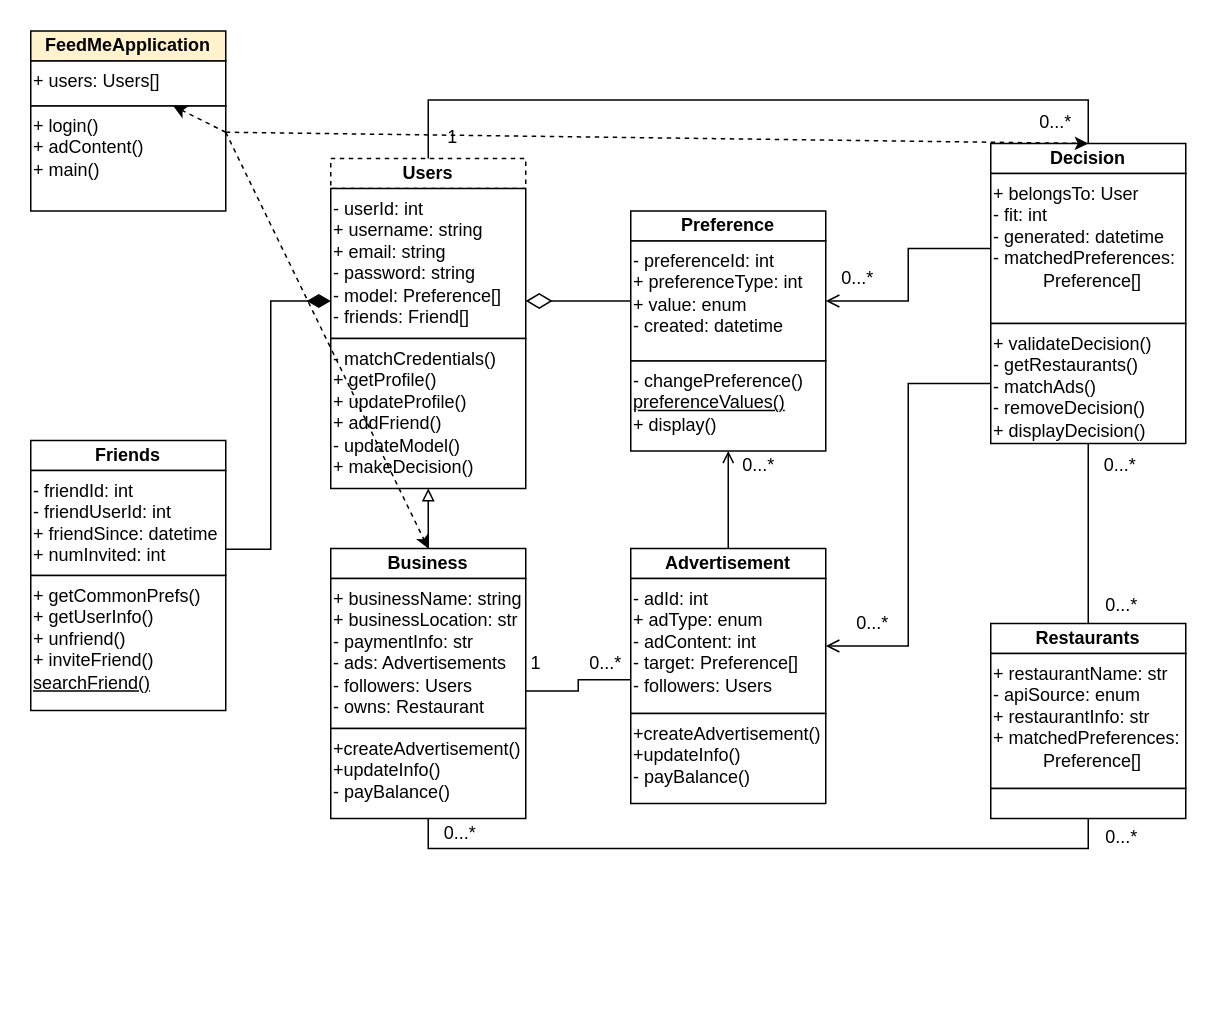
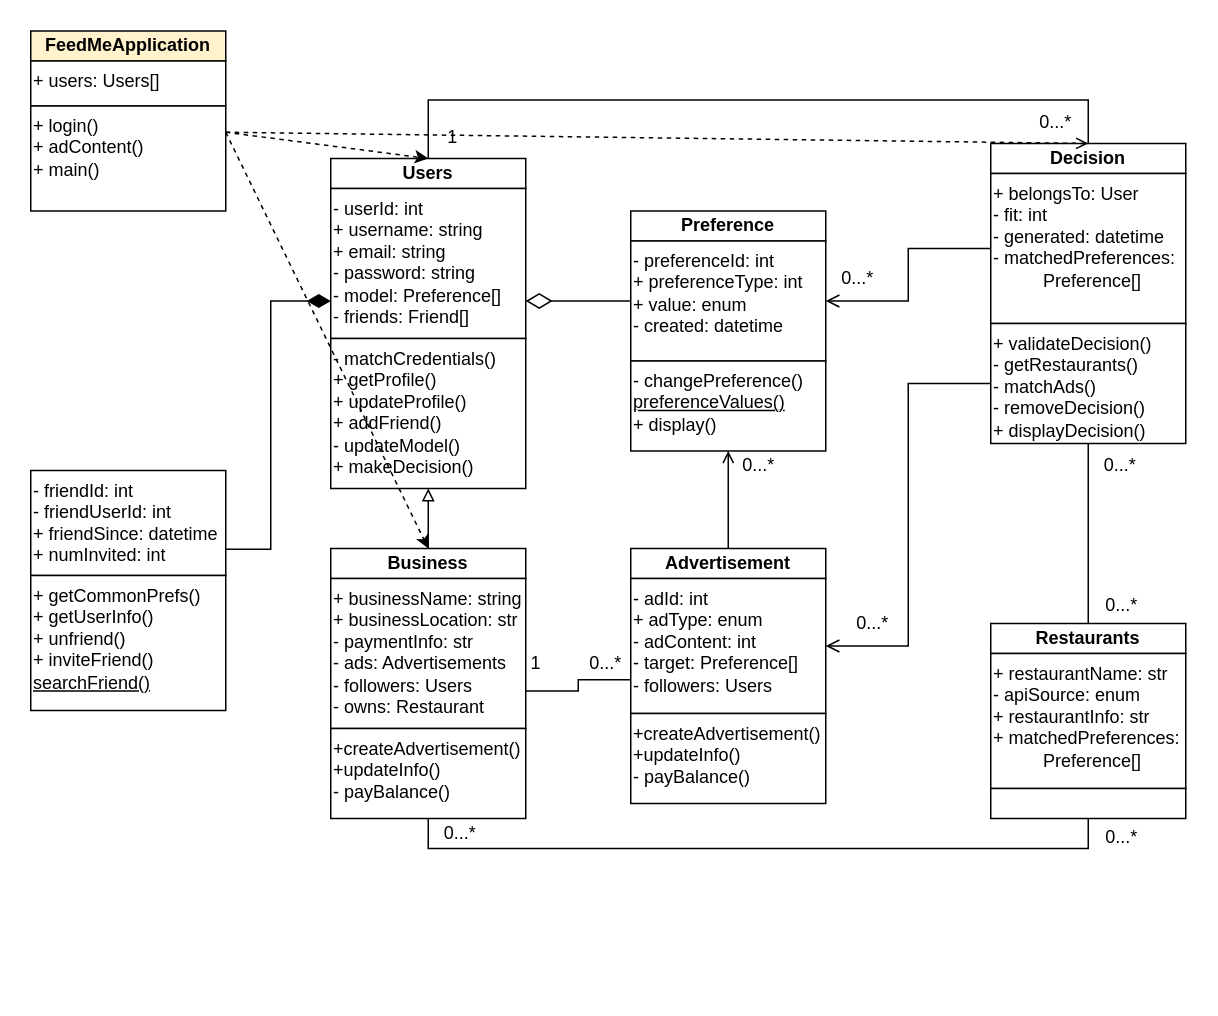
edge "+ login() + adContent() + main()" -> "+ users: Users[]": now "+ login() + adContent() + main()" -> "Users"
edge "+ login() + adContent() + main()" -> "Decision": arrowhead classic -> open
node "Users": style dashed -> solid
node "Friends": removed
